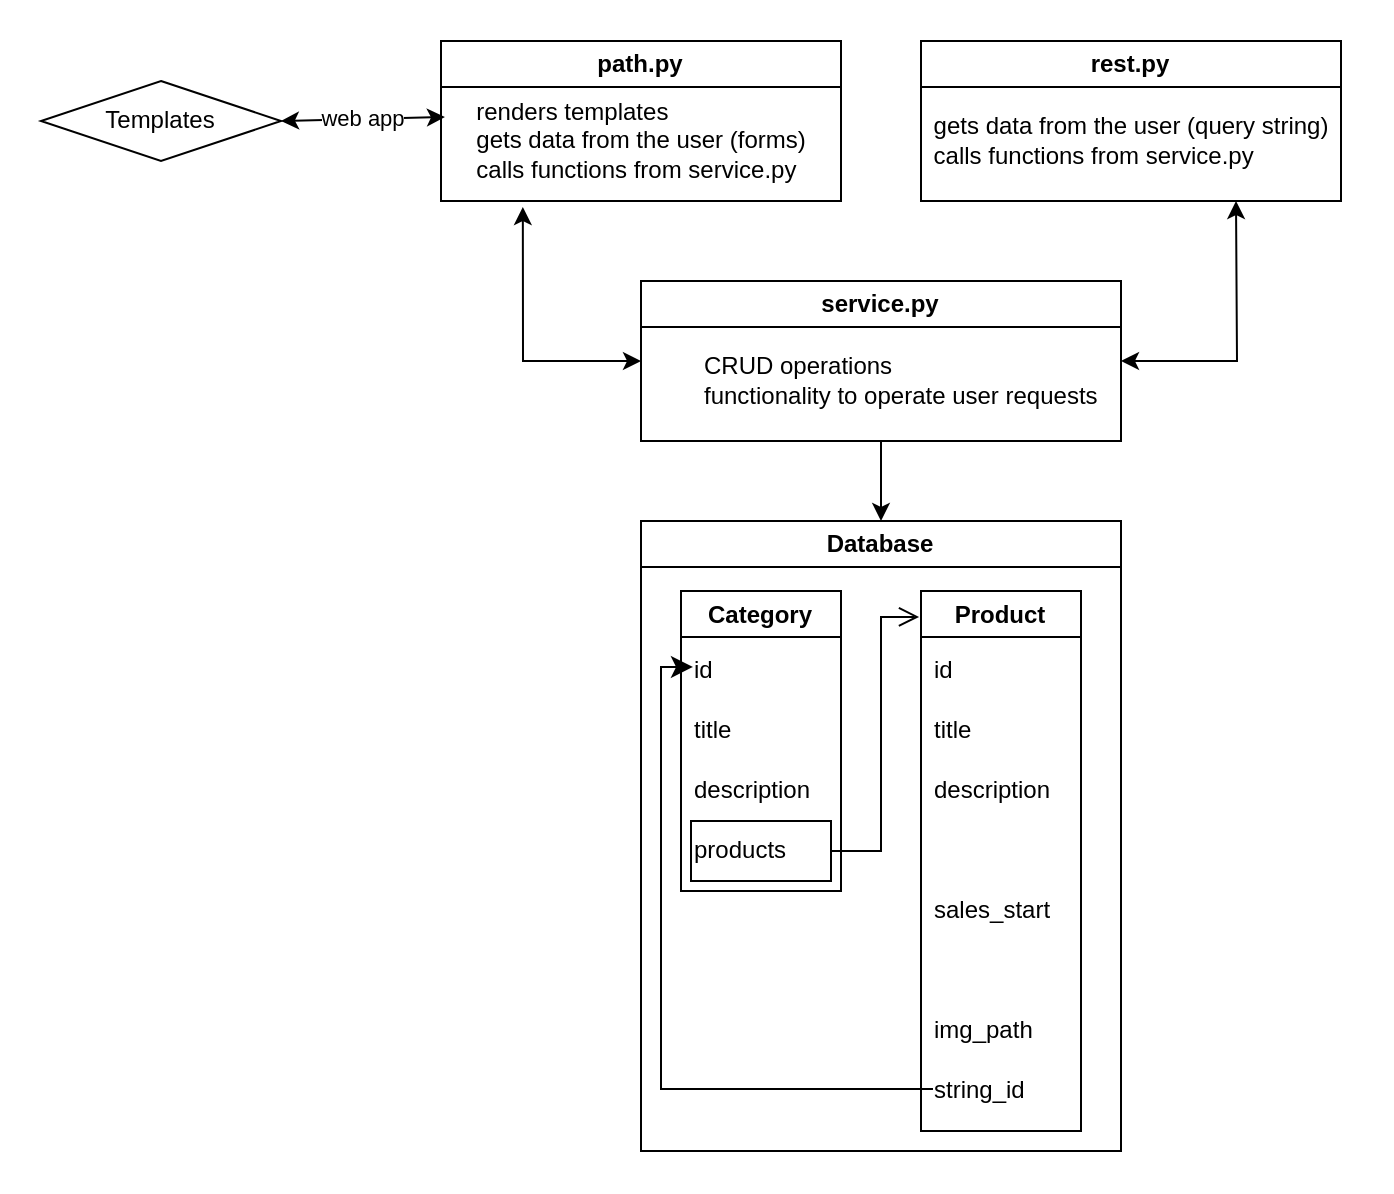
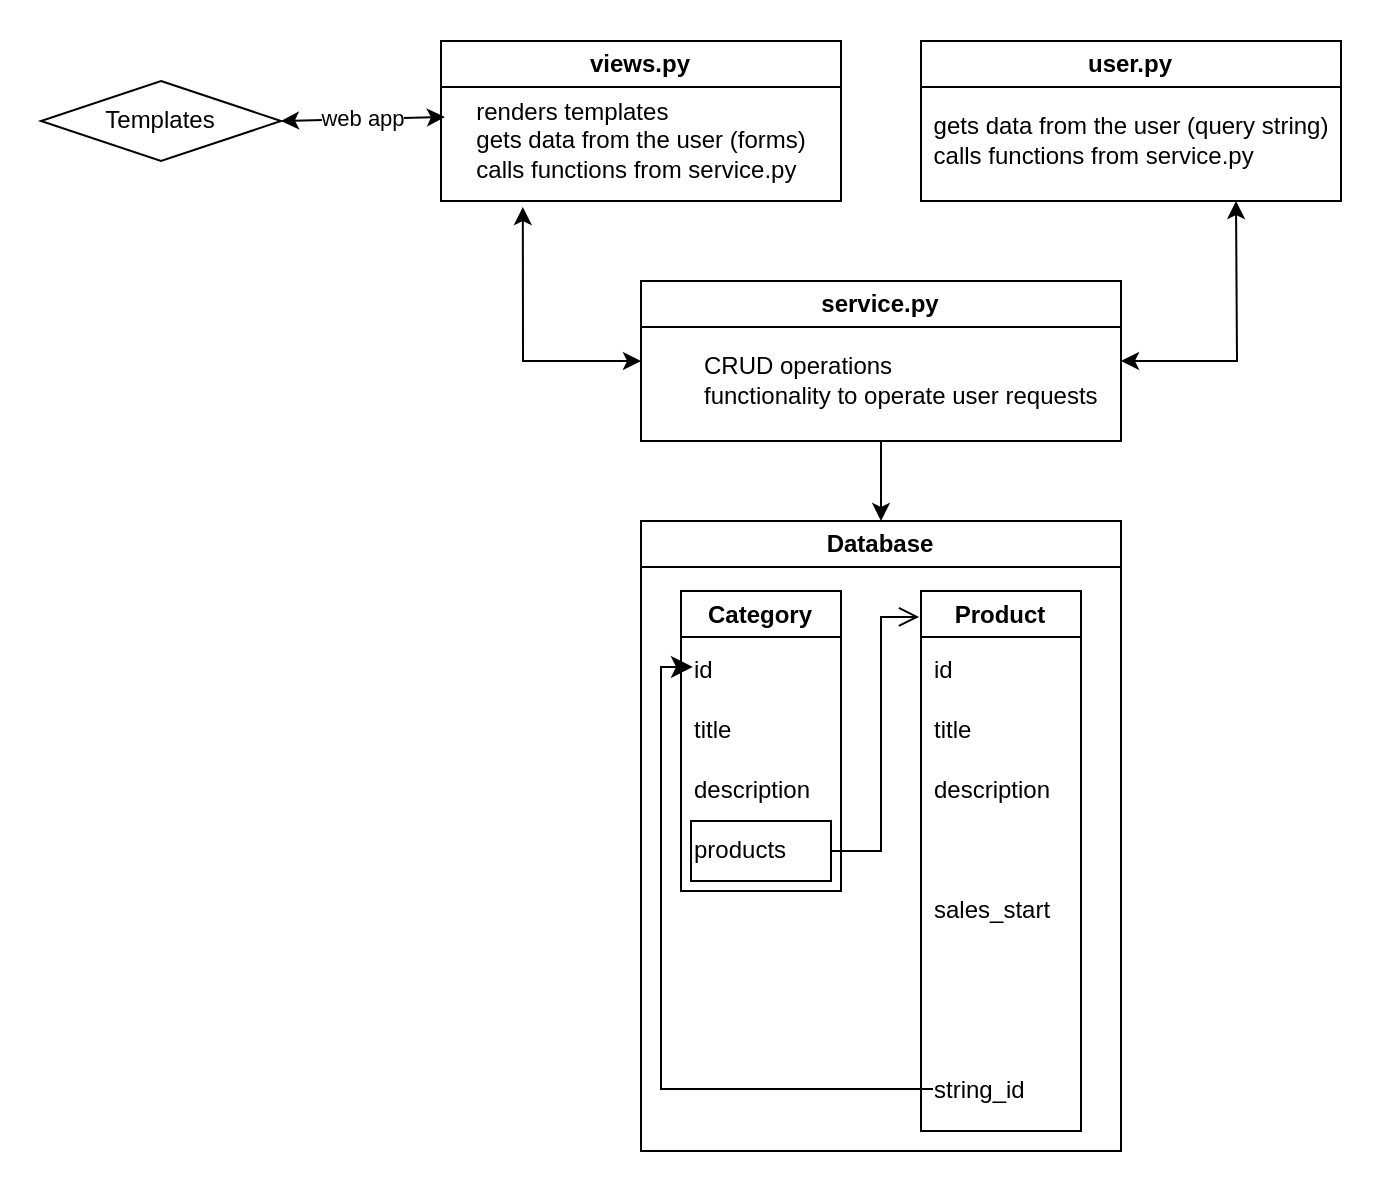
node "path.py": label "path.py" -> "views.py"
node "rest.py": label "rest.py" -> "user.py"
node "img_path": removed
